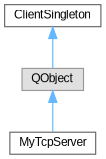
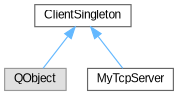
edge "MyTcpServer" -> "QObject": now "MyTcpServer" -> "ClientSingleton"
